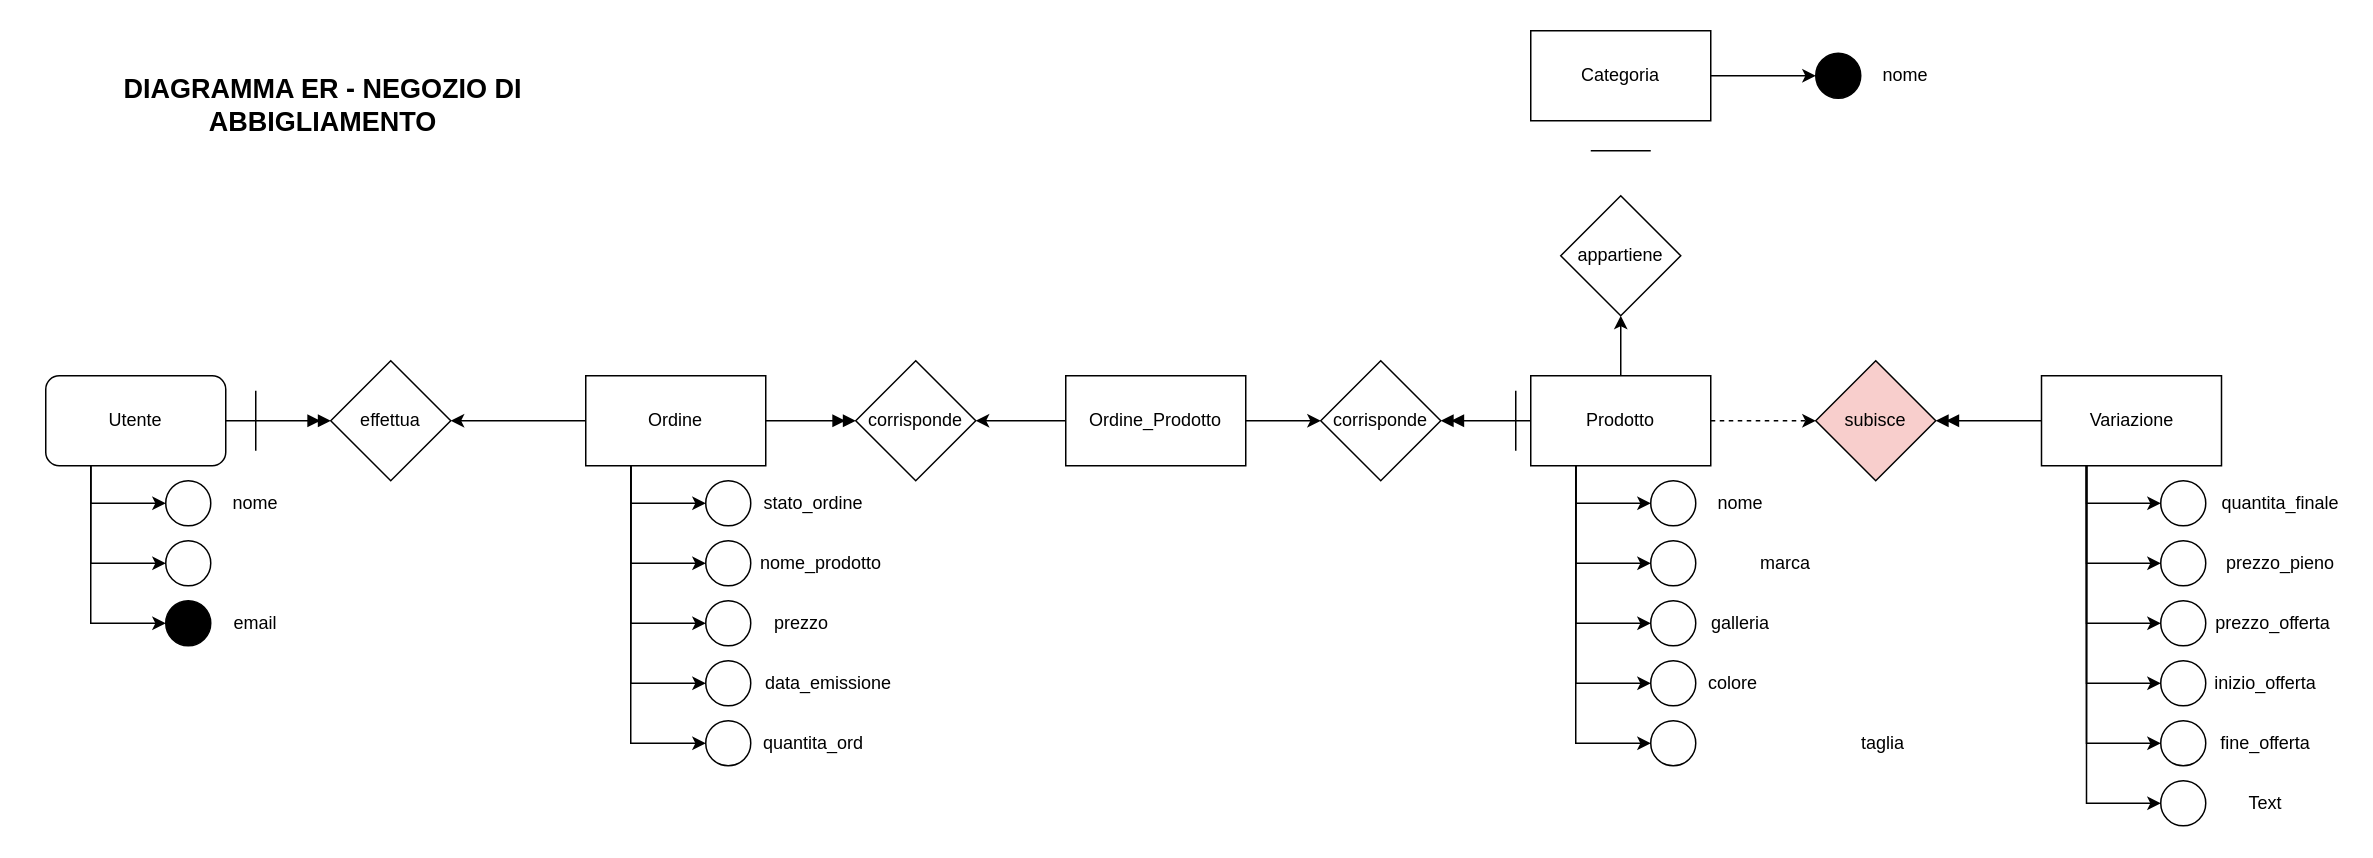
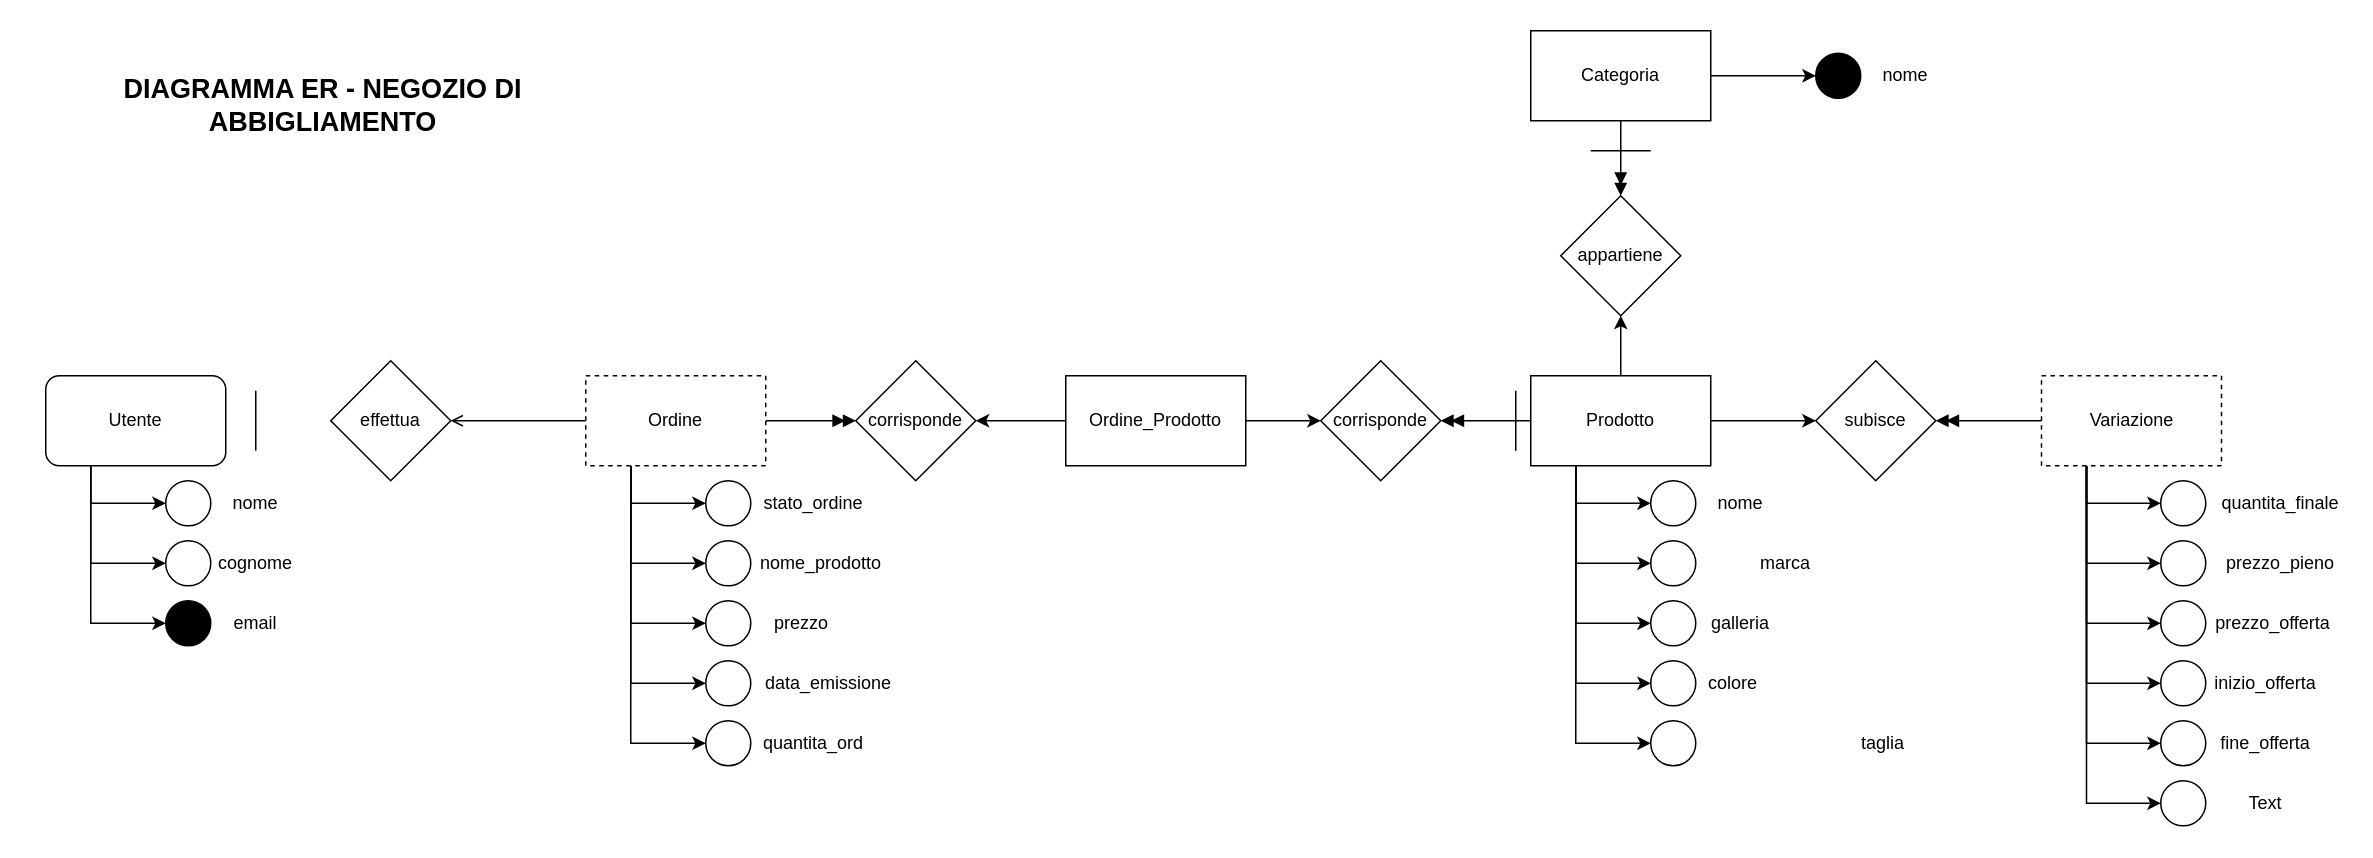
edge "Categoria" -> "appartiene": added
edge "Utente" -> "effettua": removed
edge "Ordine" -> "effettua": arrowhead classic -> open
node "Ordine": style solid -> dashed
edge "Prodotto" -> "subisce": style dashed -> solid
node "subisce": fillcolor #f8cecc -> #ffffff
node "Variazione": style solid -> dashed
node "cognome": added
